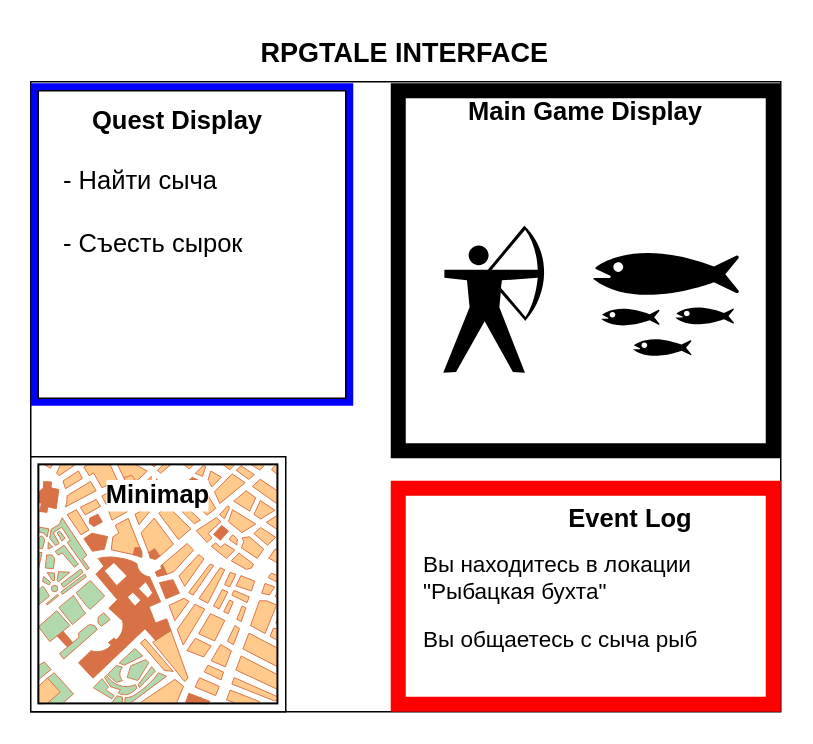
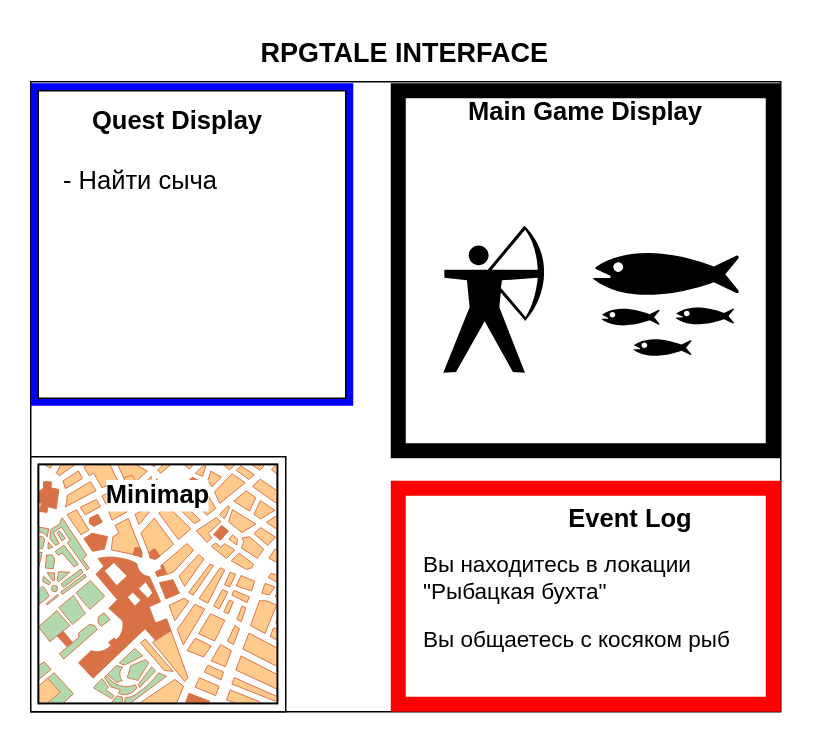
node "- Съесть сырок": removed
node "Вы общаетесь с сыча рыб": label "Вы общаетесь с сыча рыб" -> "Вы общаетесь с косяком рыб"
